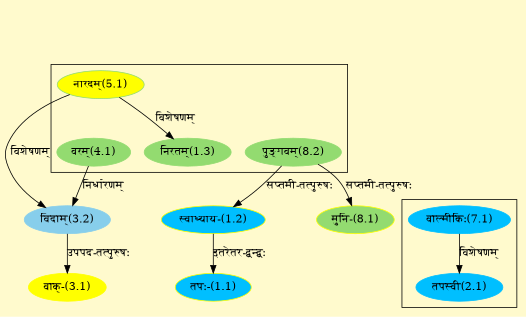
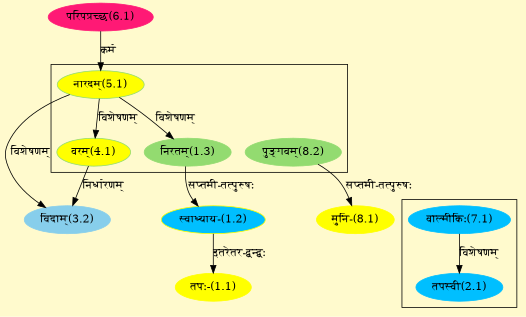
node "परिपप्रच्छ(6.1)": added
edge "नारदम्(5.1)" -> "वरम्(4.1)": added, label "विशेषणम्"
node "वरम्(4.1)": fillcolor #93db70 -> #ffff00
edge "पुङ्गवम्(8.2)" -> "स्वाध्याय-(1.2)": now "निरतम्(1.3)" -> "स्वाध्याय-(1.2)"
node "मुनि-(8.1)": fillcolor #93db70 -> #ffff00
node "वाक्-(3.1)": removed
node "तपः-(1.1)": fillcolor #00bfff -> #ffff00
